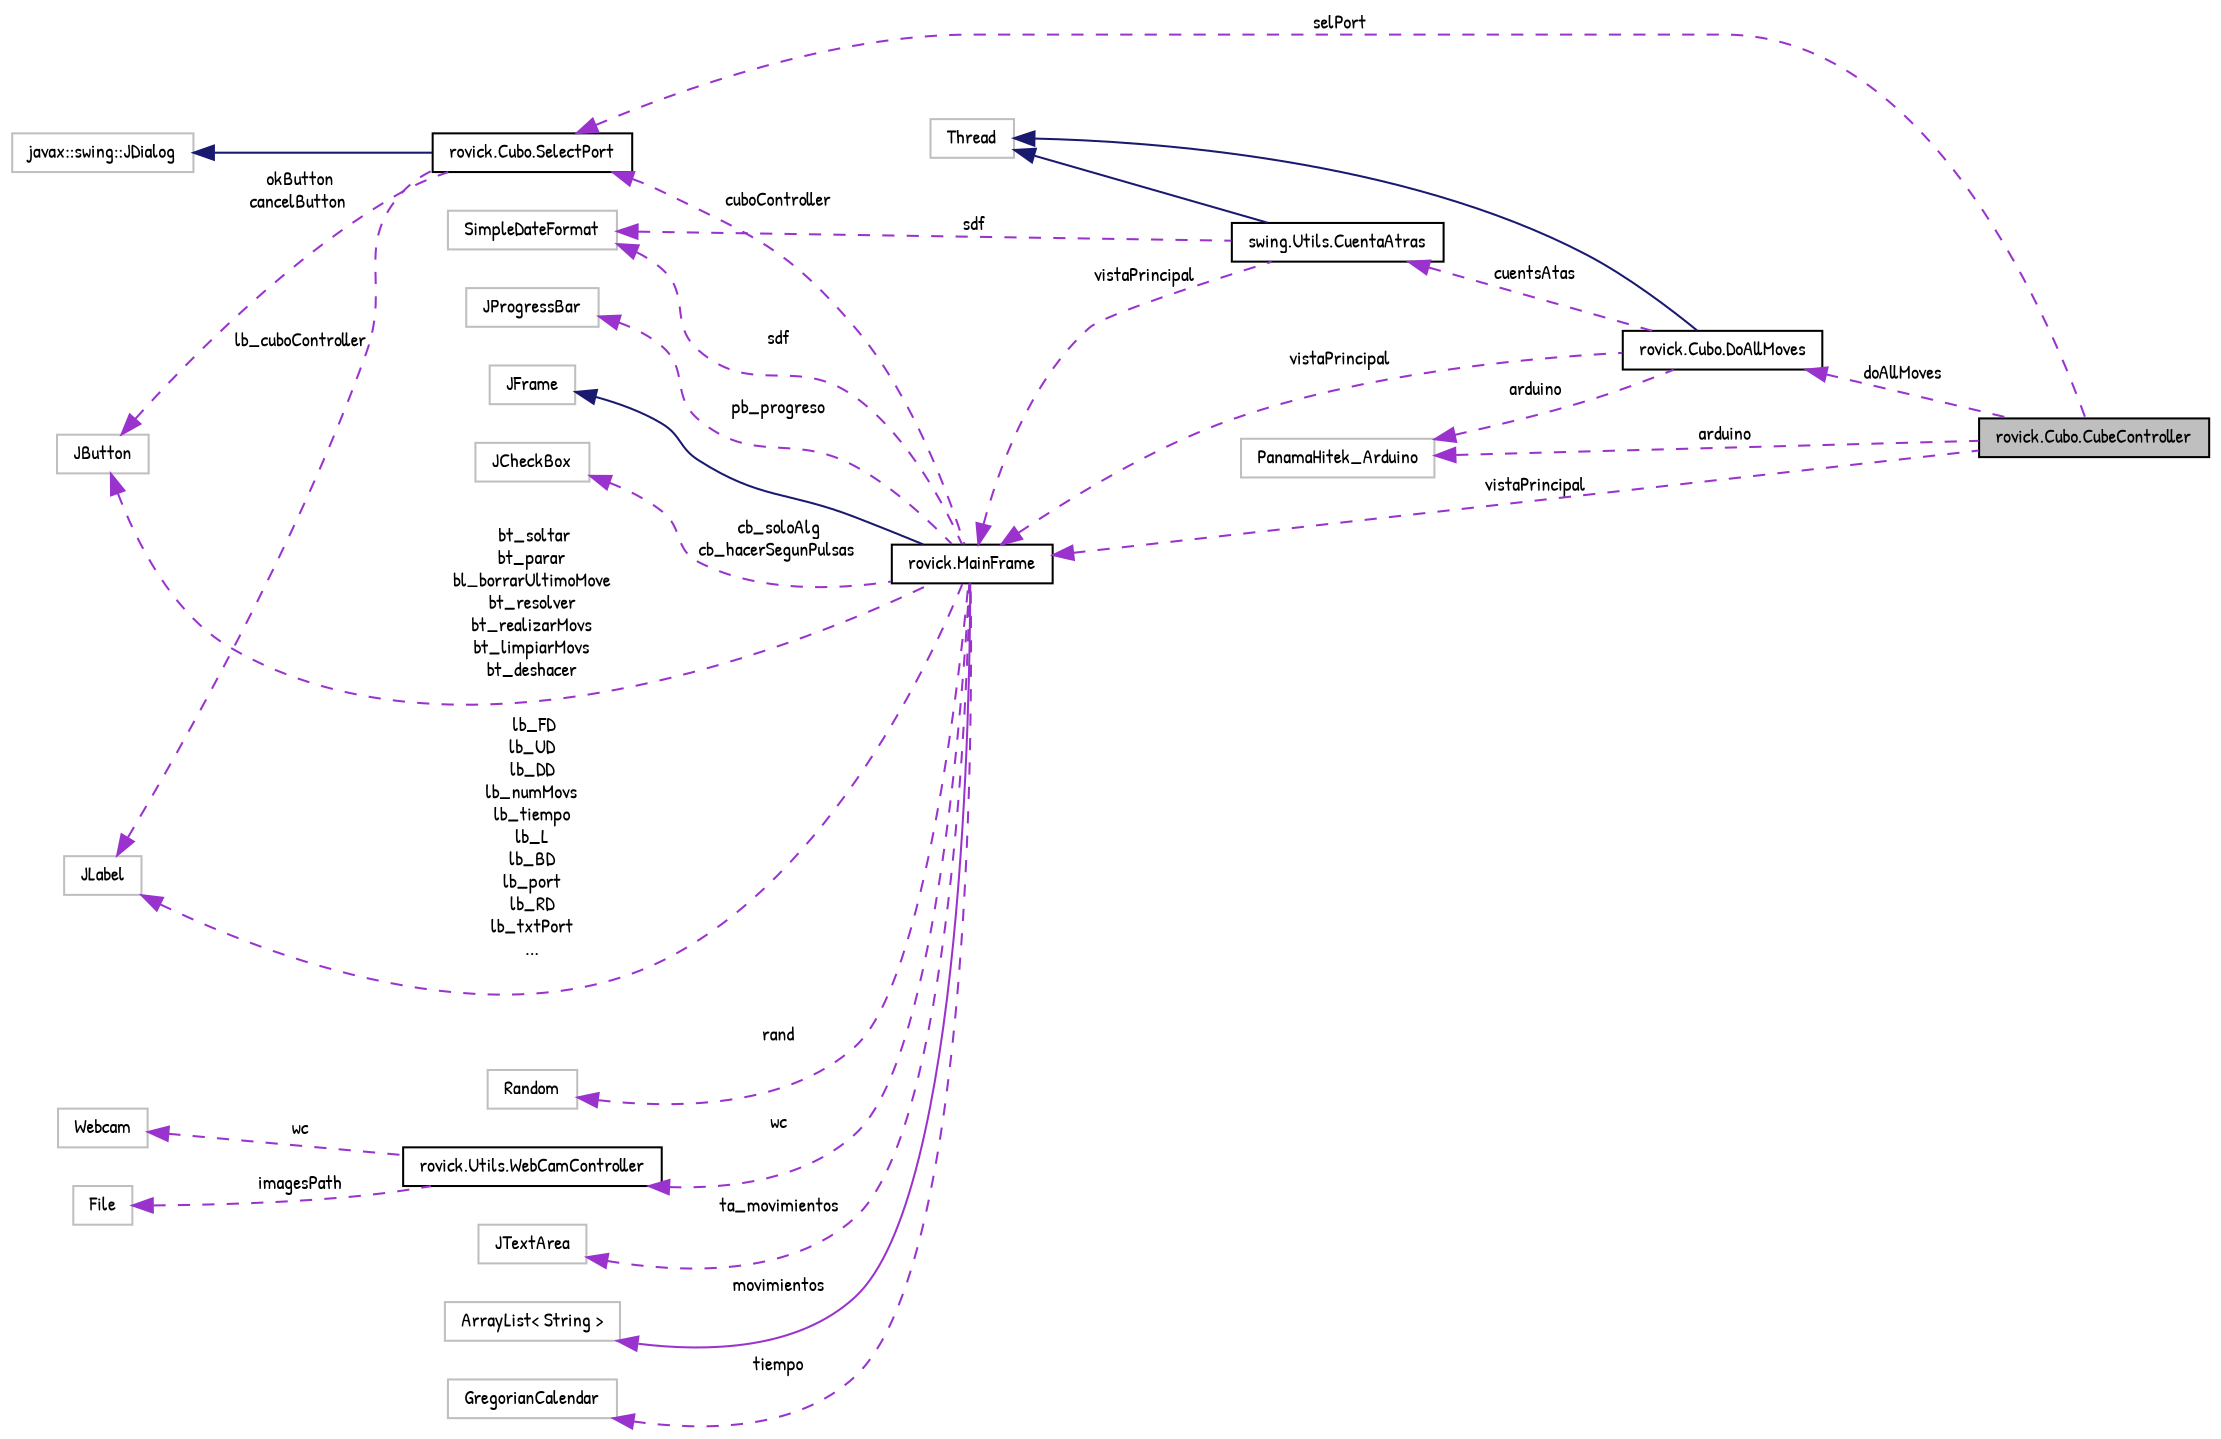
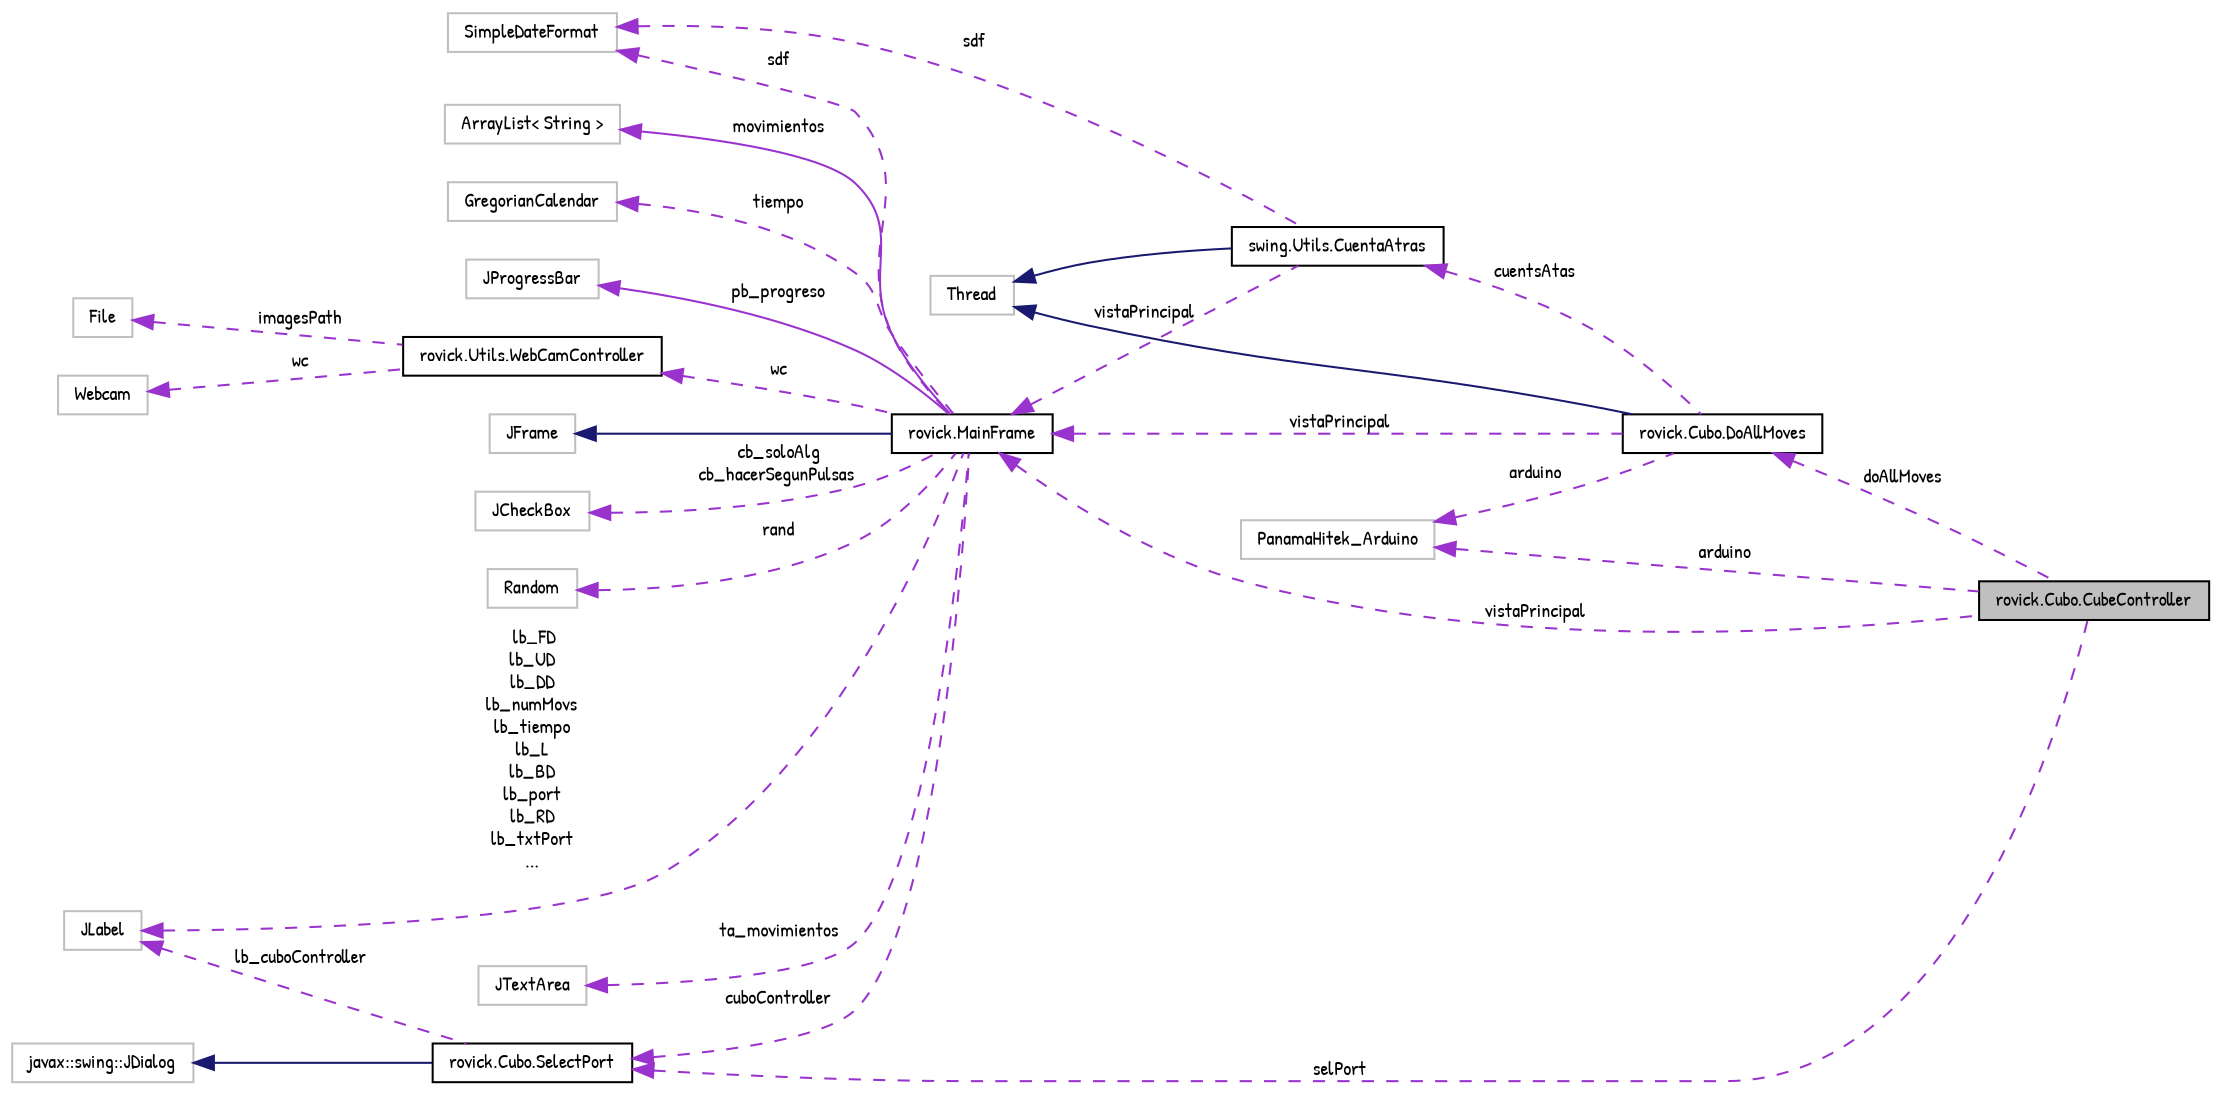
edge "rovick.MainFrame" -> "JProgressBar": style dashed -> solid
node "JButton": removed
